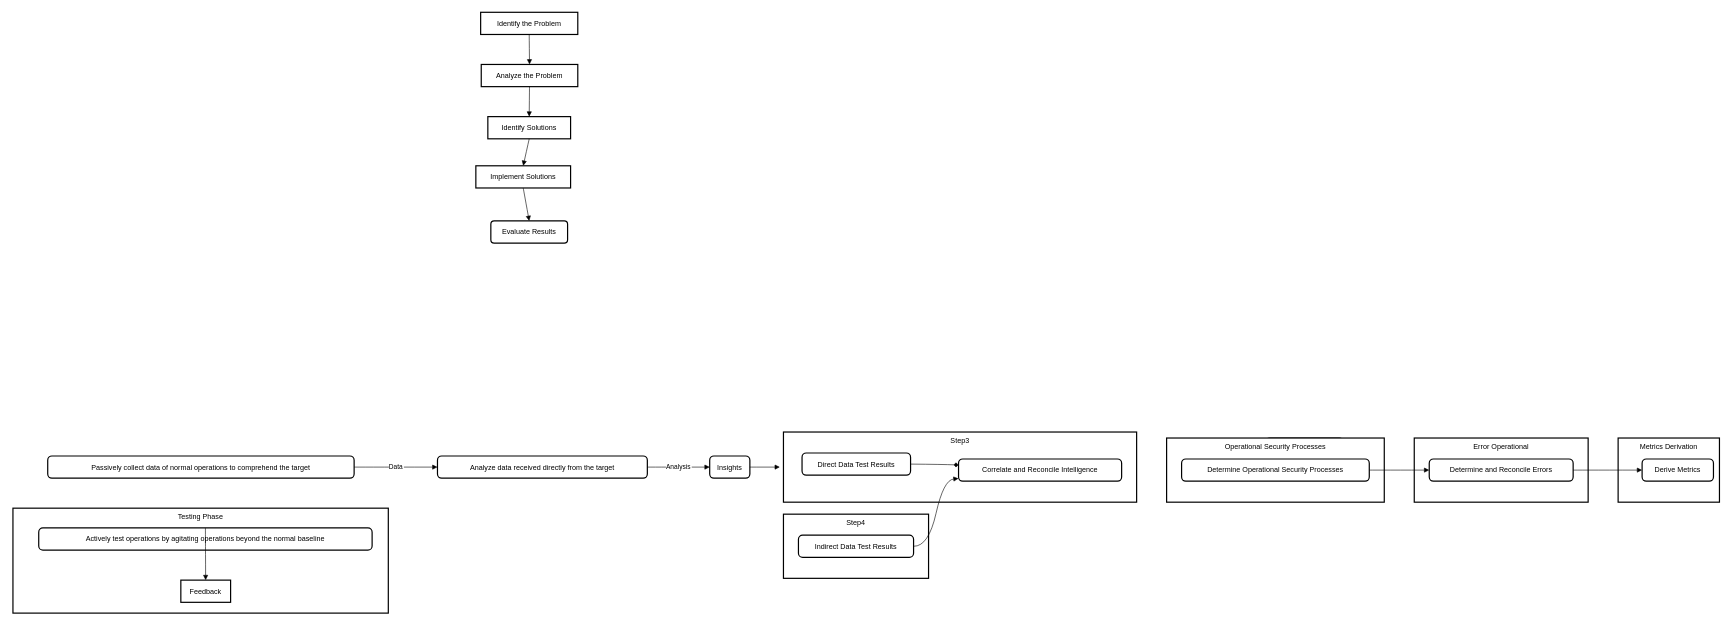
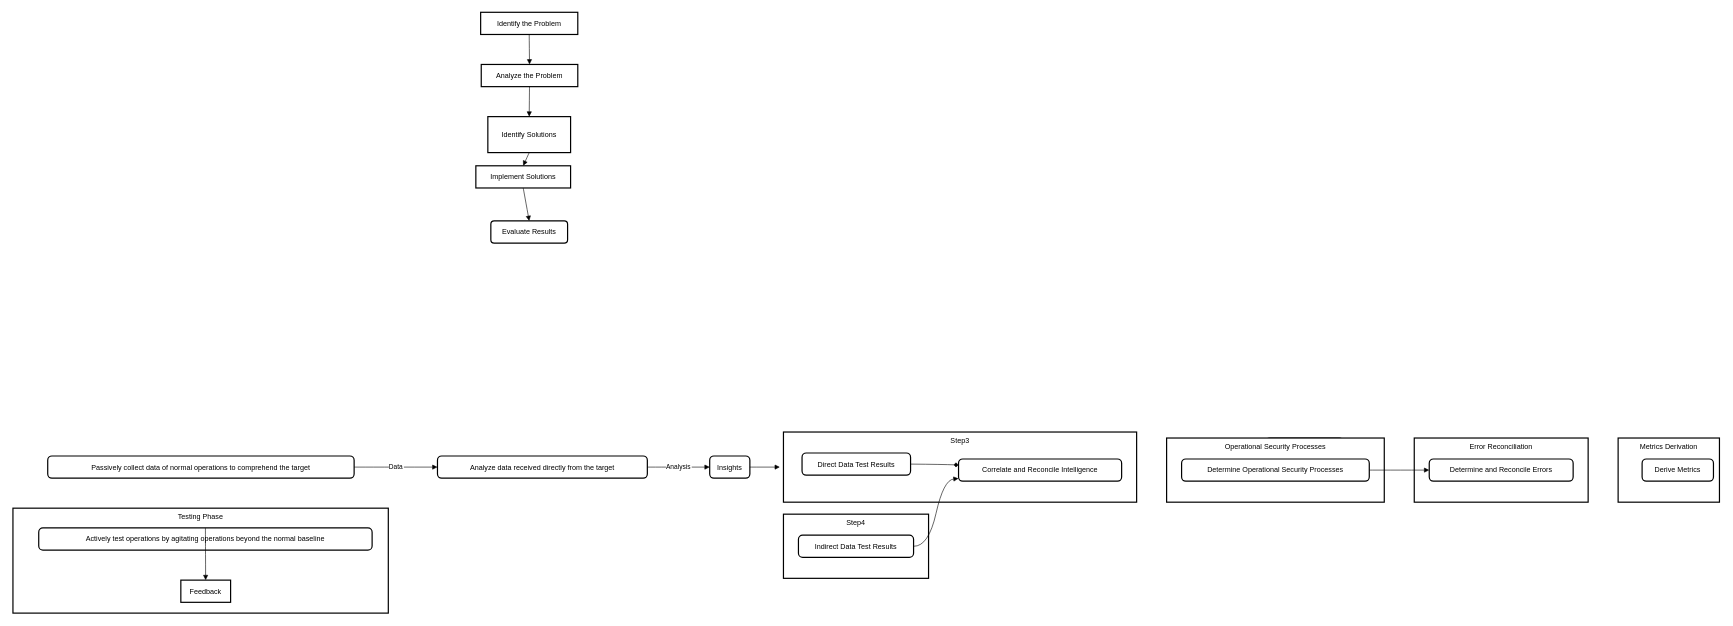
node "Identify Solutions": size 83x22 -> 83x36
node "Error Operational": label "Error Operational" -> "Error Reconciliation"
edge "Determine and Reconcile Errors" -> "Derive Metrics": removed
